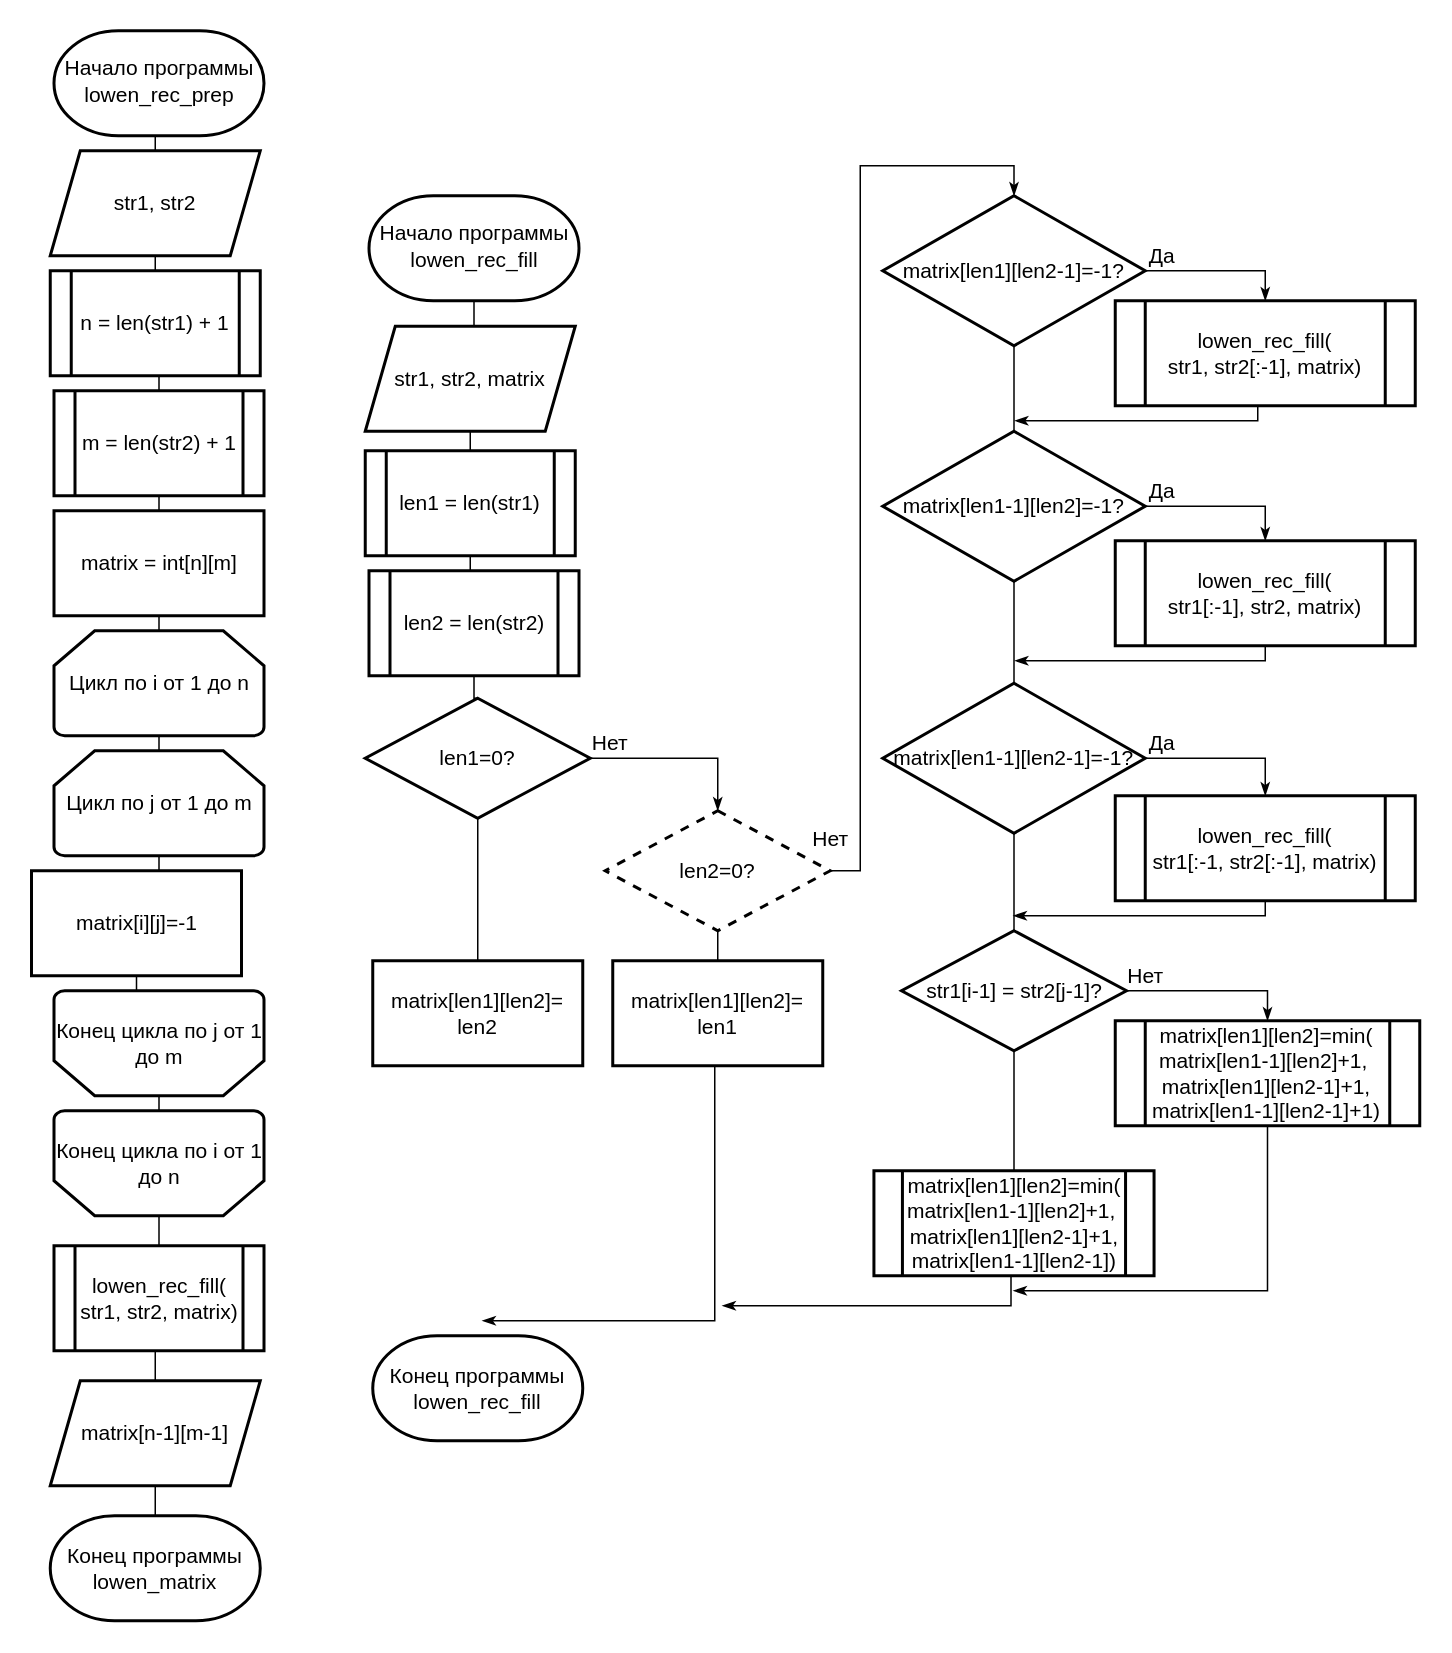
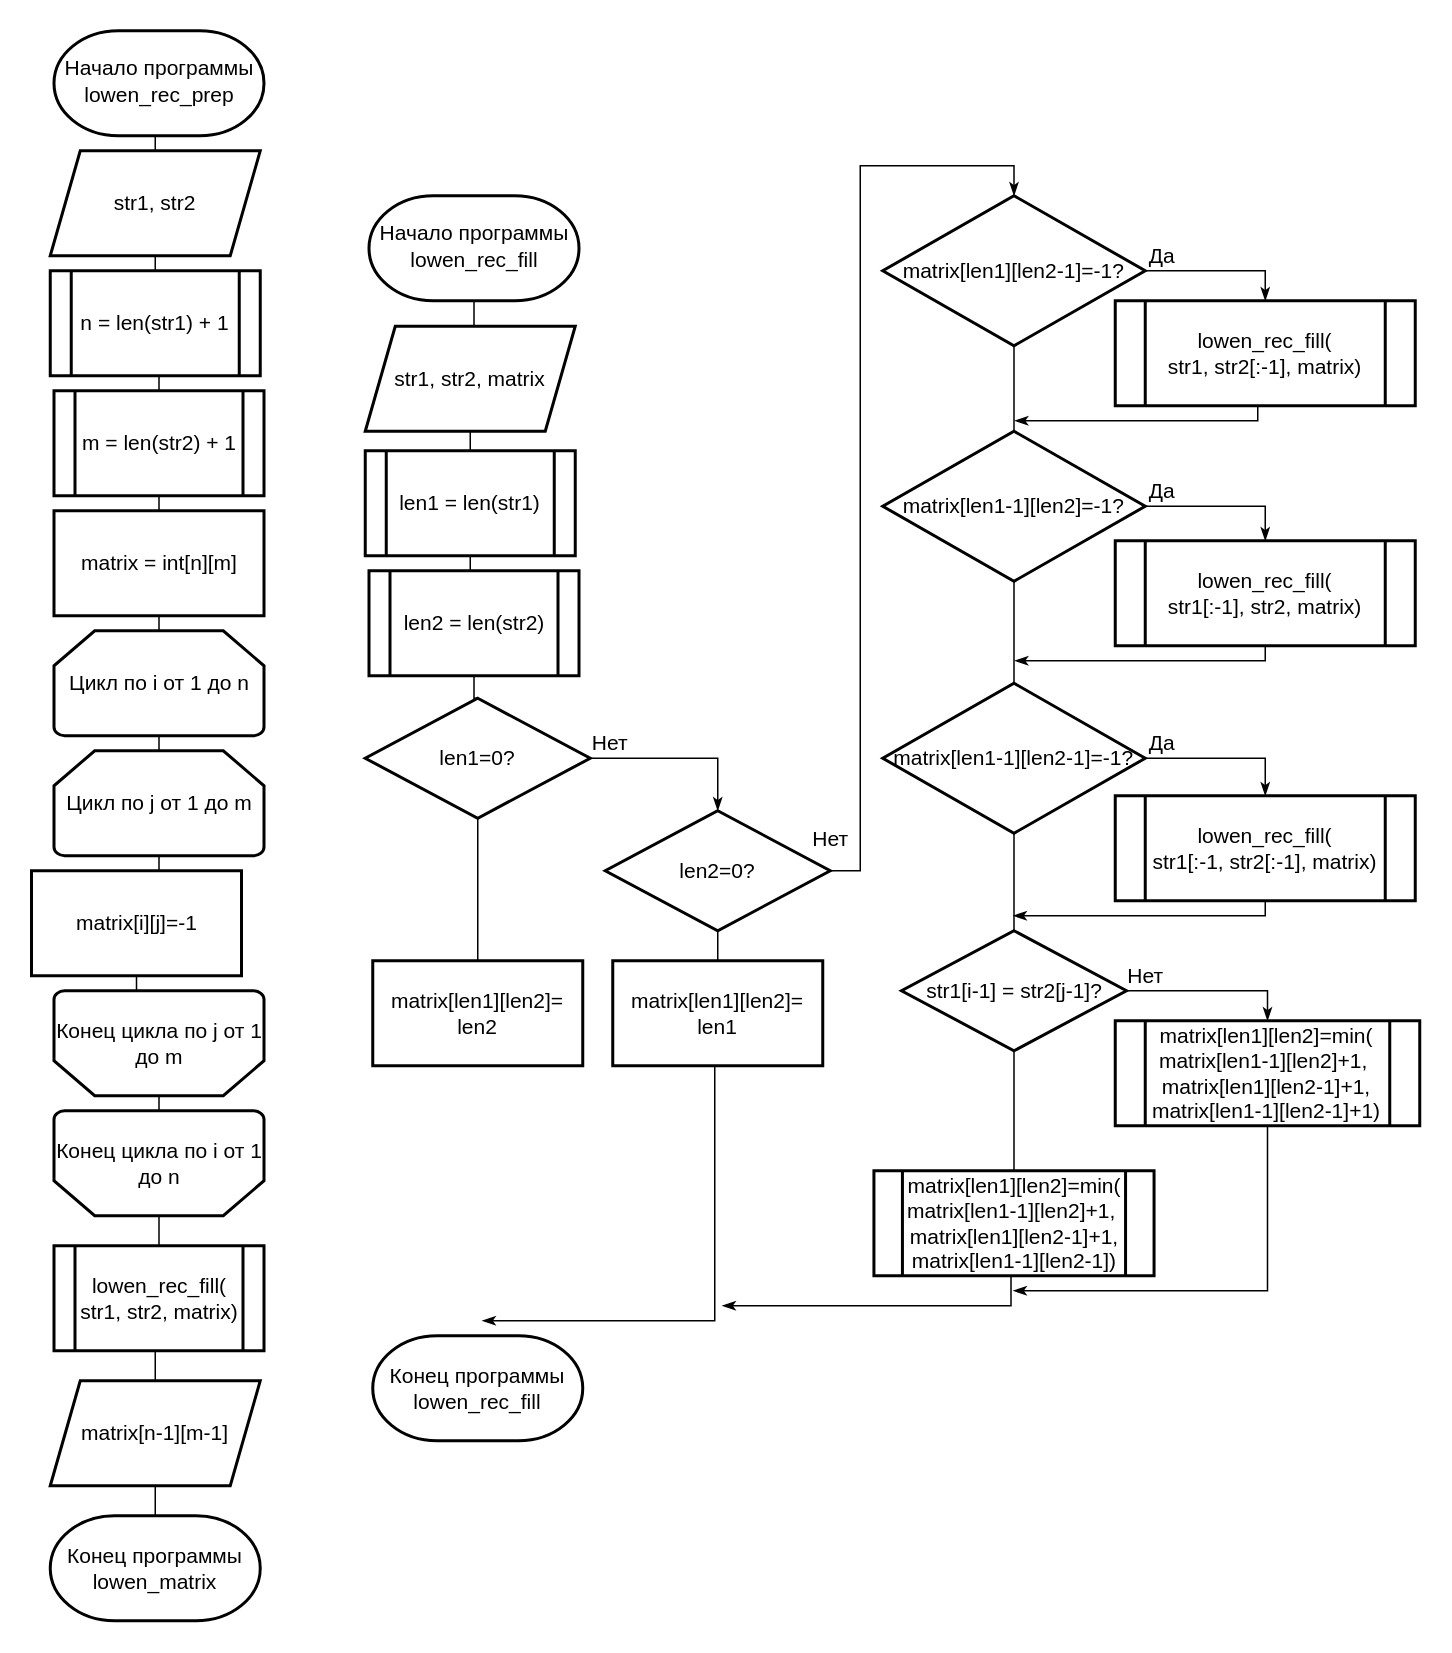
node "len2=0?": style dashed -> solid
